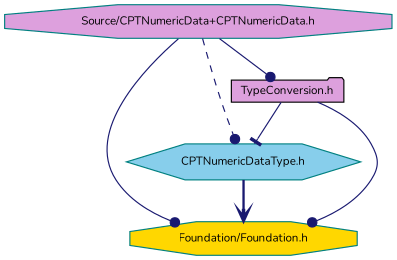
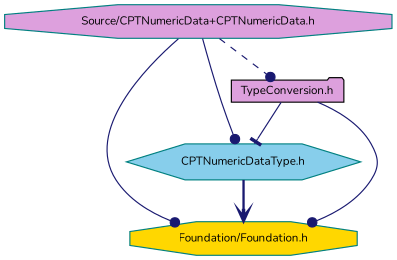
edge "Source/CPTNumericData+CPTNumericData.h" -> "TypeConversion.h": style solid -> dashed
edge "Source/CPTNumericData+CPTNumericData.h" -> "CPTNumericDataType.h": style dashed -> solid
